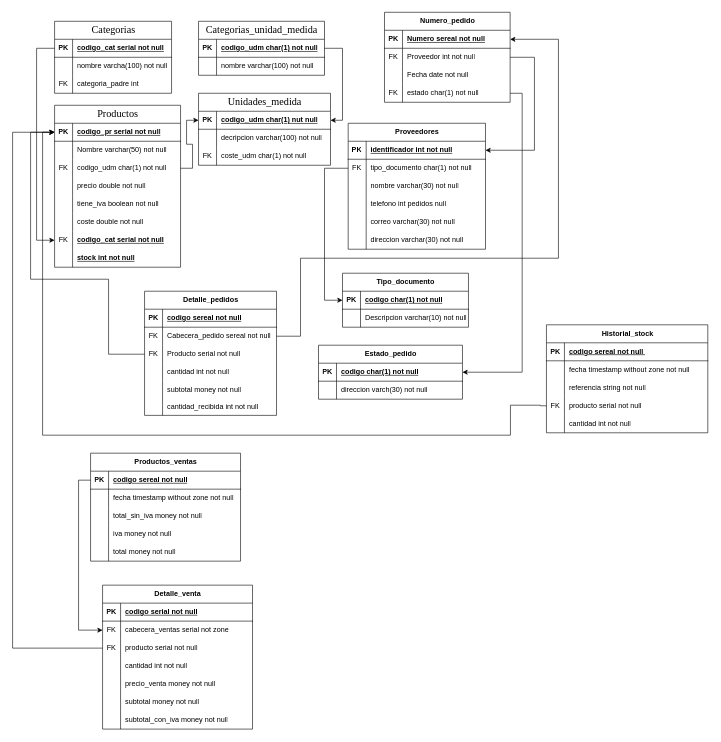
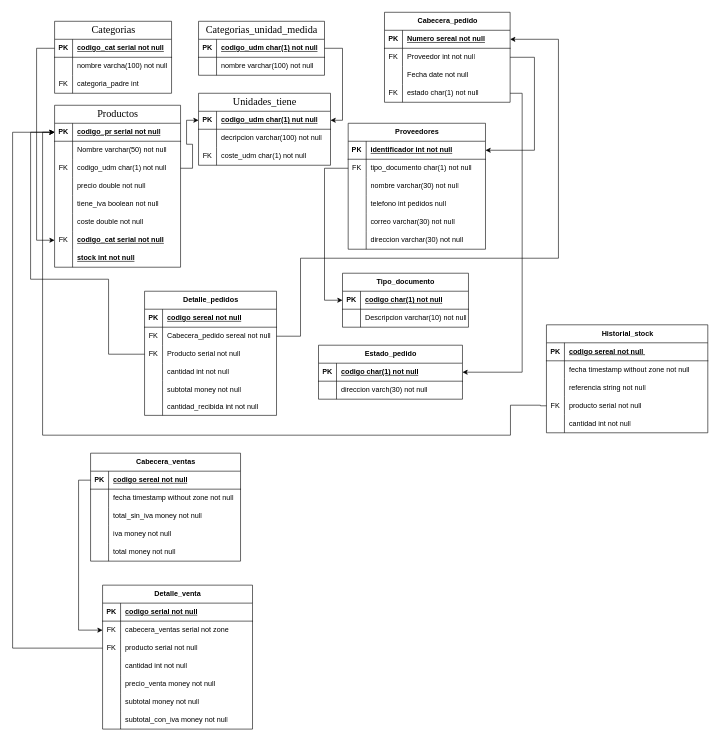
node "Numero_pedido": label "Numero_pedido" -> "Cabecera_pedido"
node "Unidades_medida": label "Unidades_medida" -> "Unidades_tiene"
node "Productos_ventas": label "Productos_ventas" -> "Cabecera_ventas"
